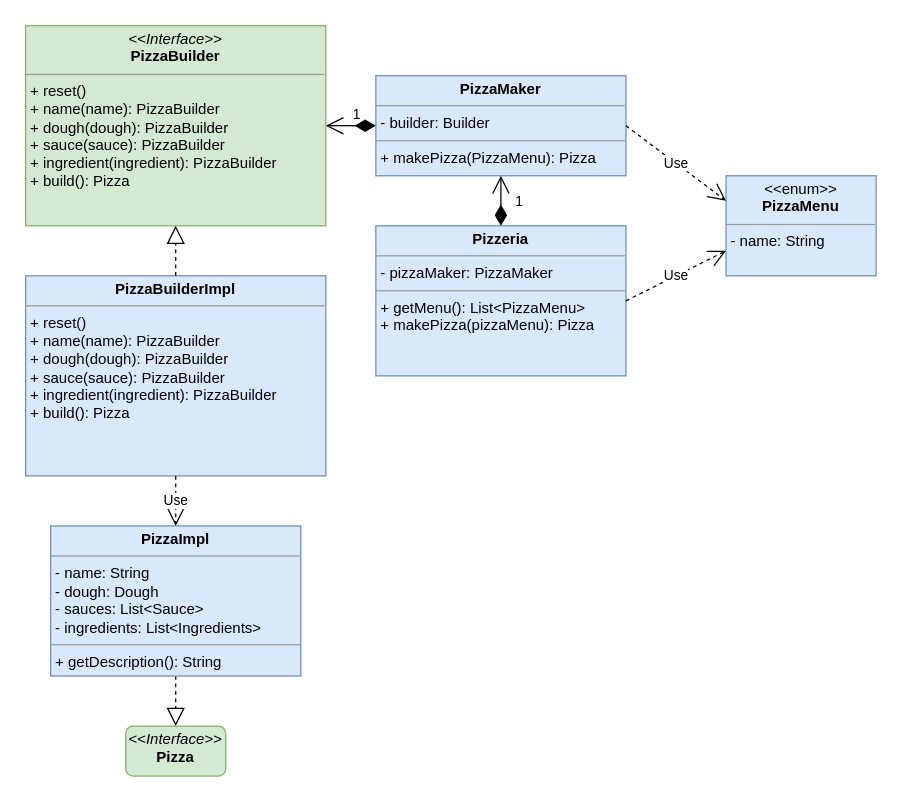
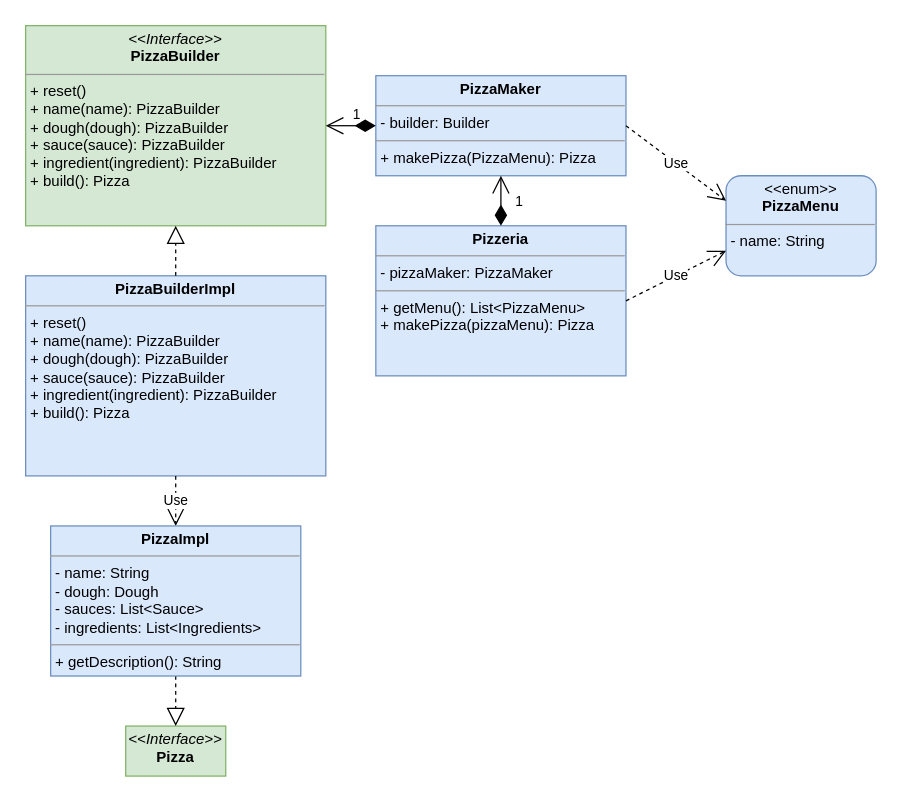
node "<<enum>> PizzaMenu - name: String": shape rectangle -> rounded rectangle
node "<<Interface>> Pizza": shape rounded rectangle -> rectangle
